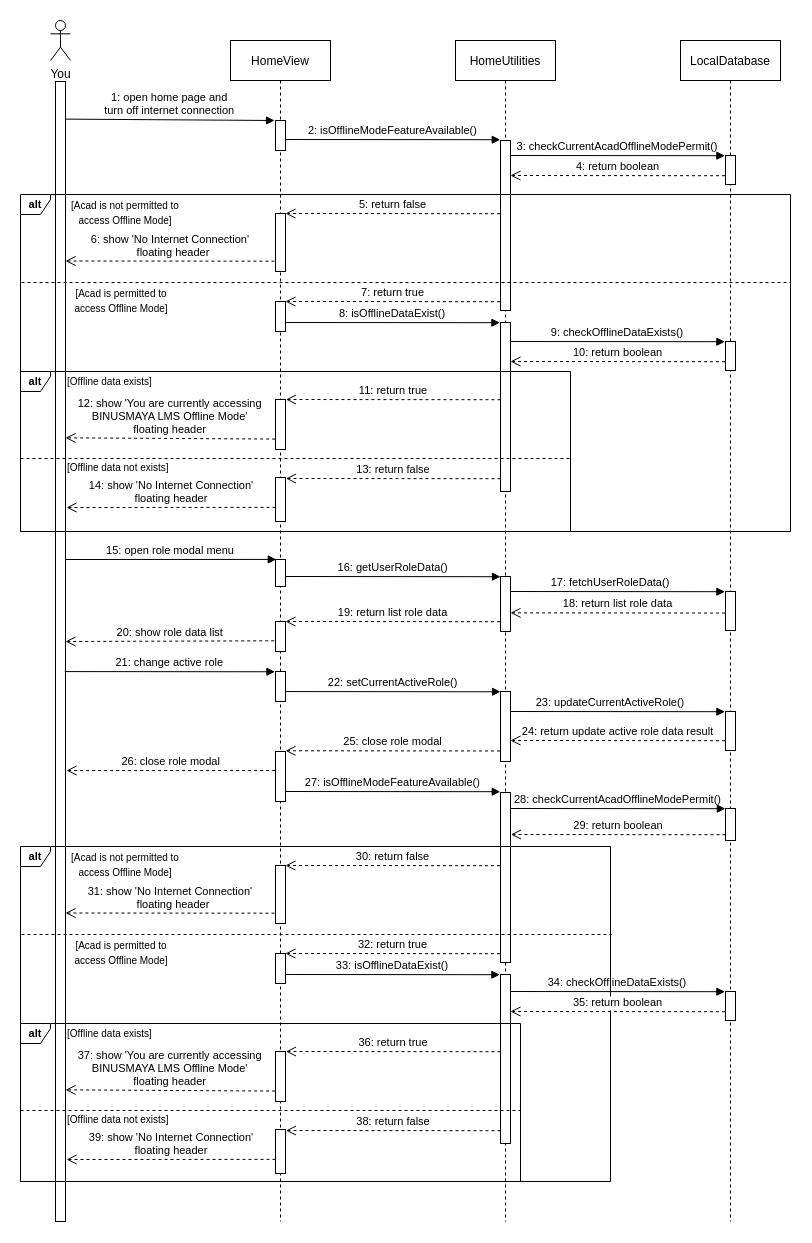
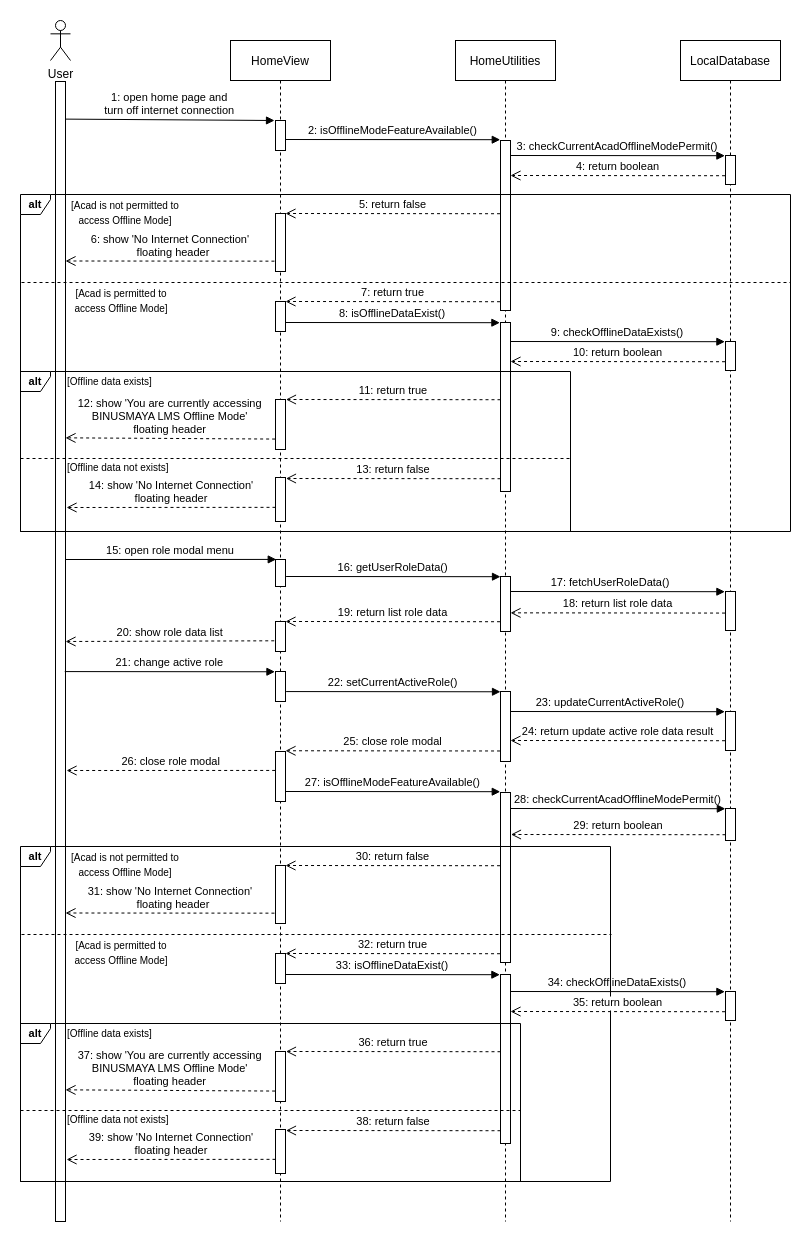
node "You": label "You" -> "User"
